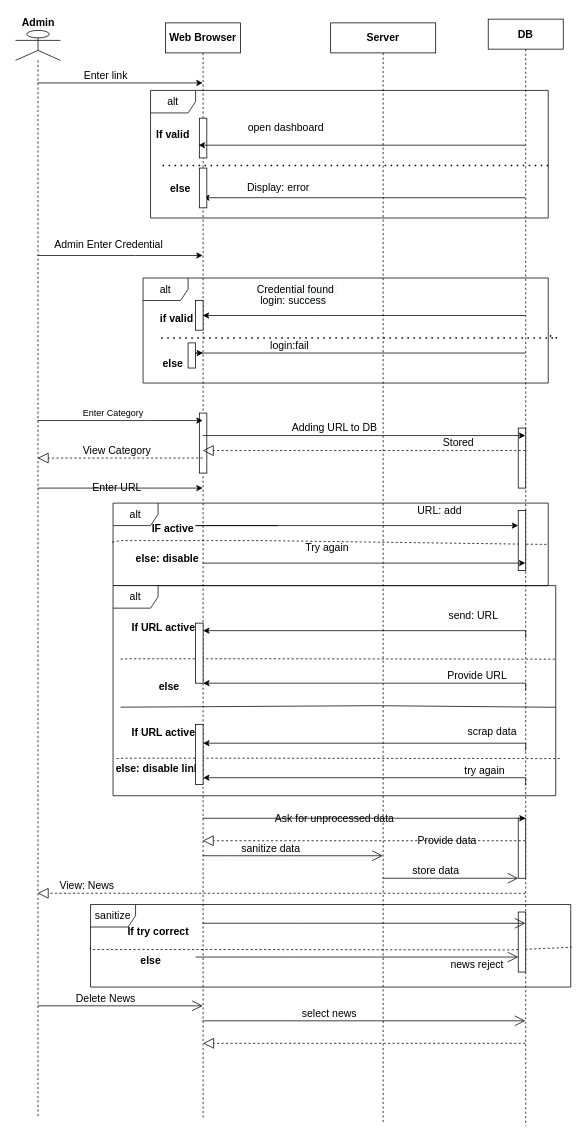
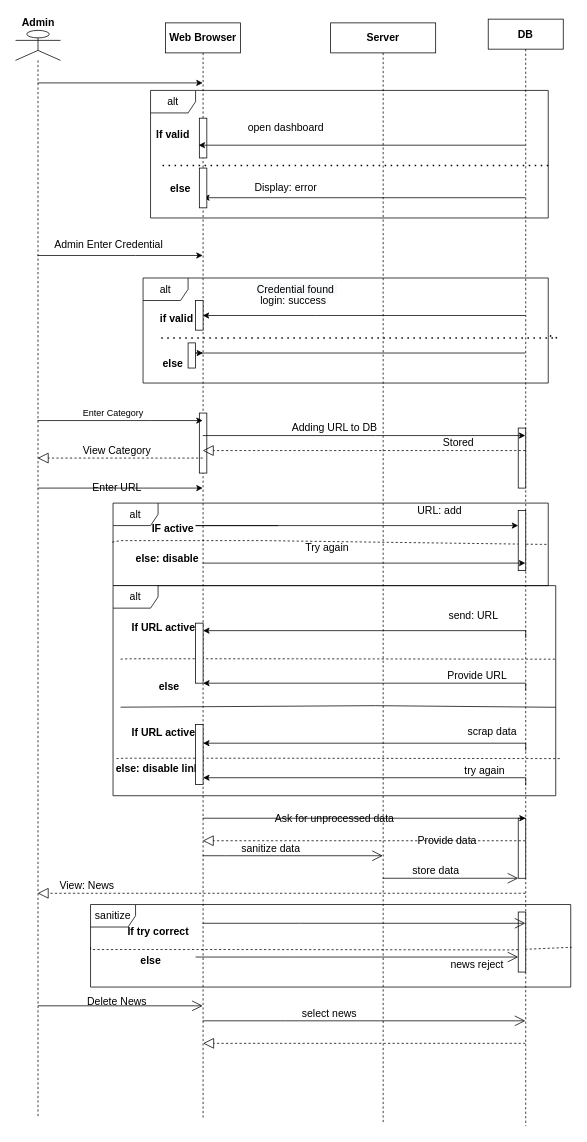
node "Enter link": removed
node "Display: error": moved (278, 188) -> (285, 188)
node "login:fail": removed
node "Delete News": moved (105, 998) -> (117, 1002)
